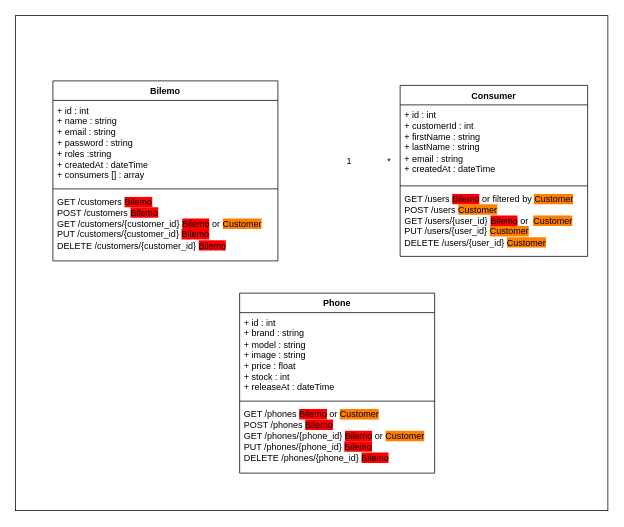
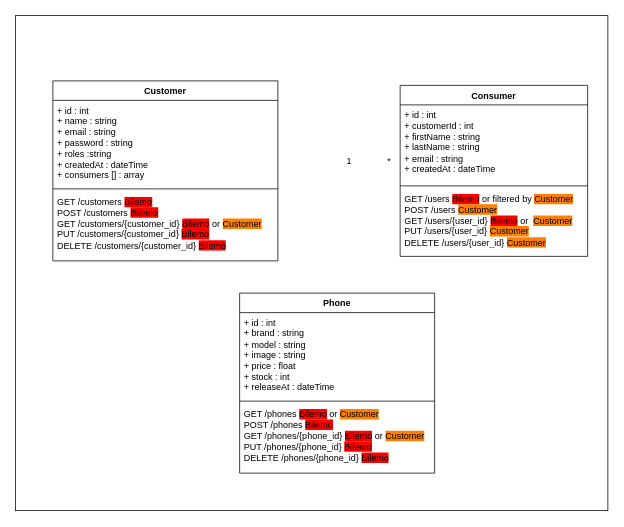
node "Bilemo": label "Bilemo" -> "Customer"
